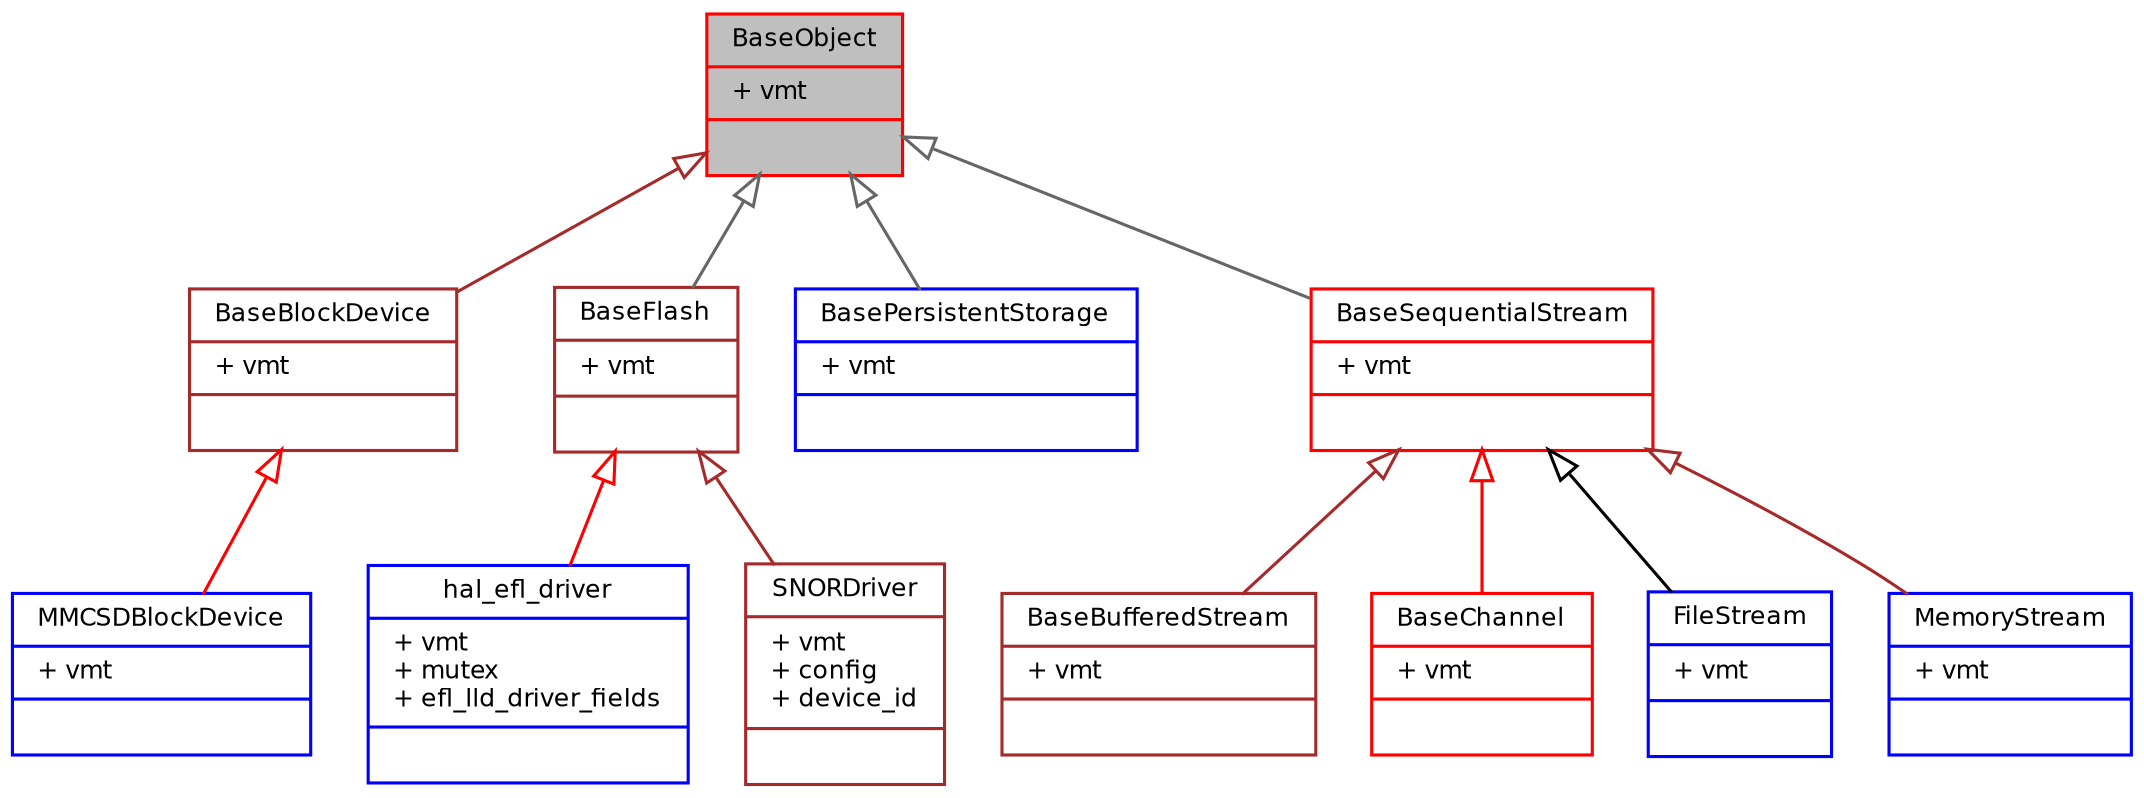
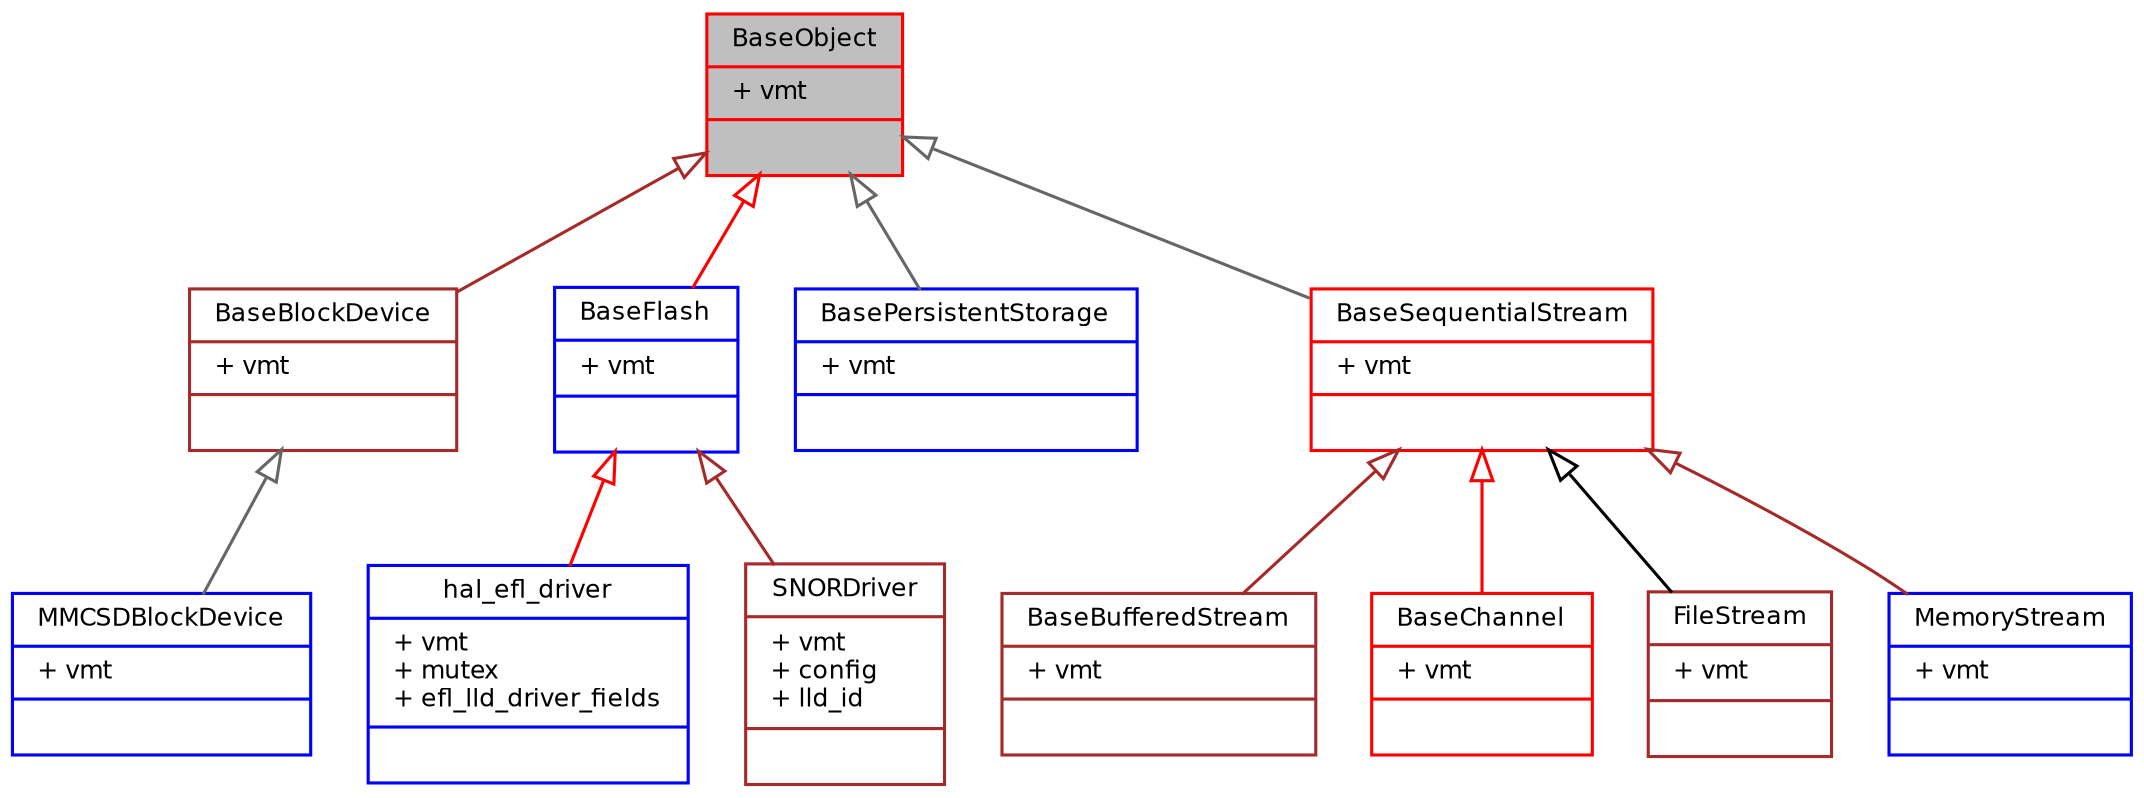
edge "BaseFlash" -> "BaseObject": color gray40 -> red
node "BaseFlash": color brown -> blue
edge "MMCSDBlockDevice" -> "BaseBlockDevice": color red -> gray40
node "FileStream": color blue -> brown
node "SNORDriver": text "+ device_id" -> "+ lld_id"
